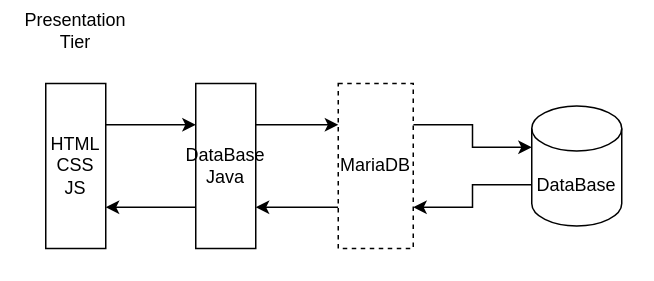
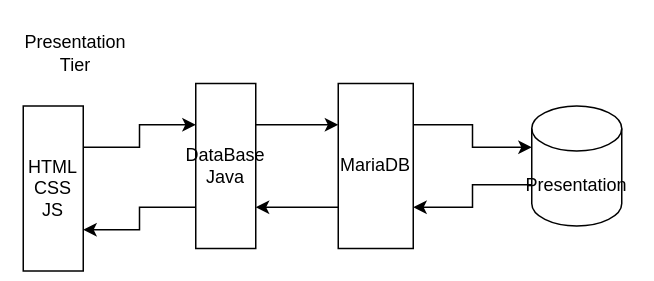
node "Presentation Tier": moved (76, 31) -> (76, 53)
node "HTML CSS JS": moved (76, 166) -> (53, 188)
node "MariaDB": style dashed -> solid
node "DataBase": label "DataBase" -> "Presentation"
